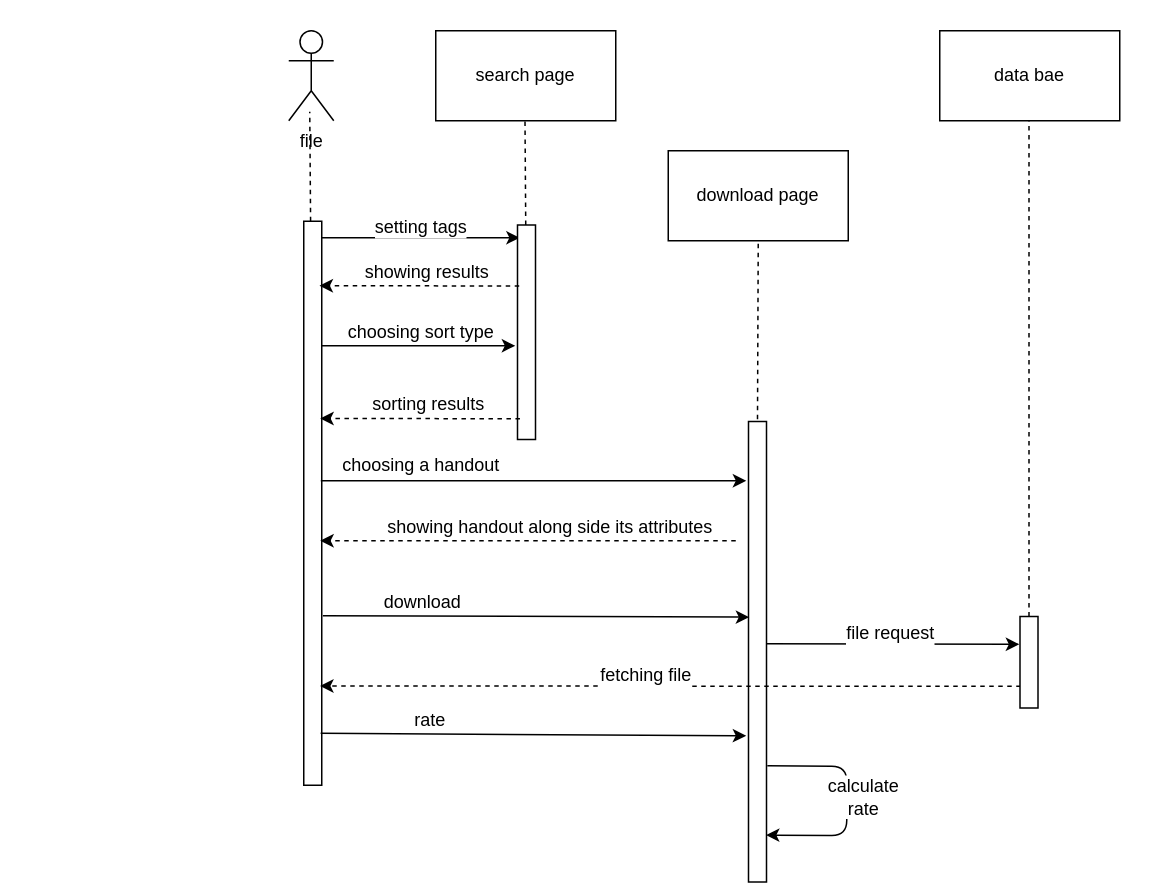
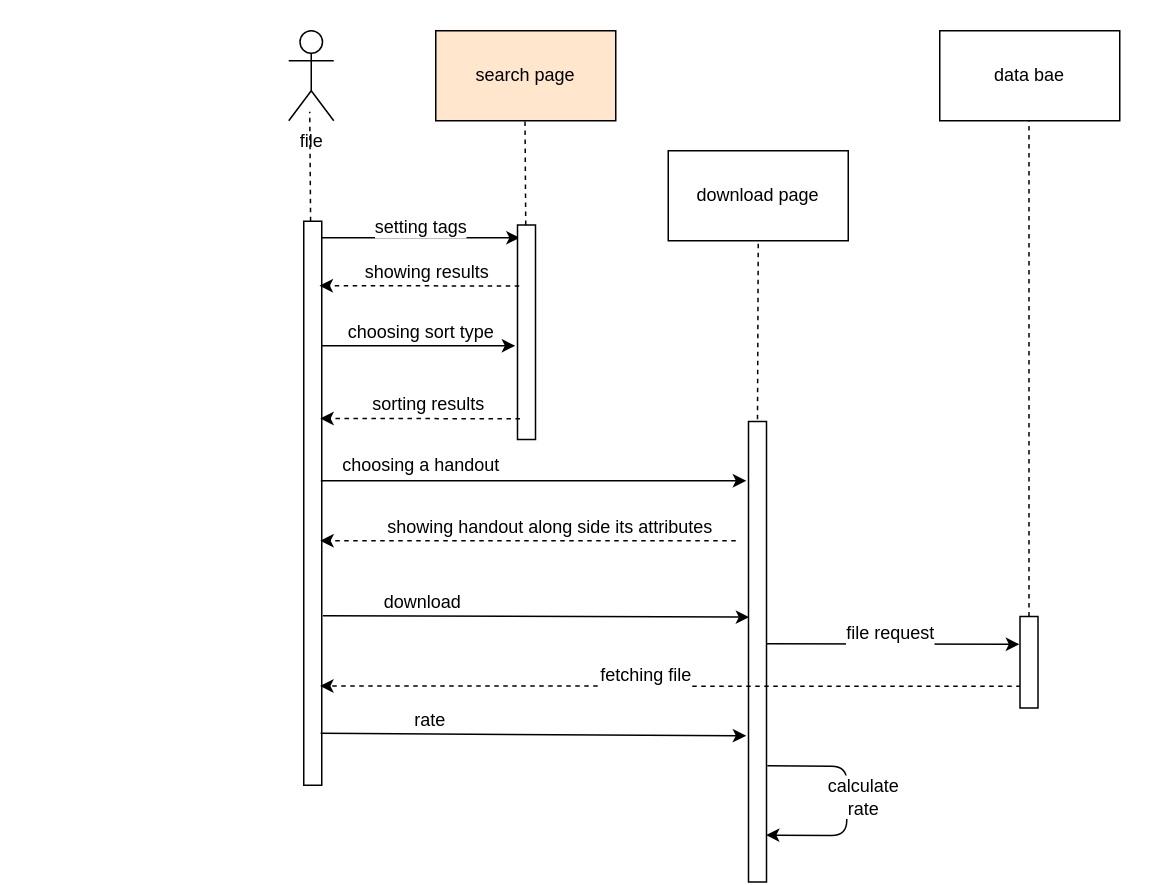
node "search page": fillcolor #ffffff -> #ffe6cc
